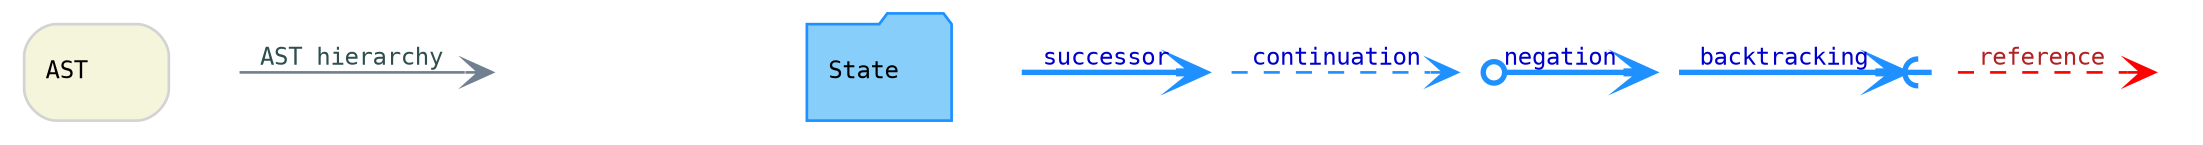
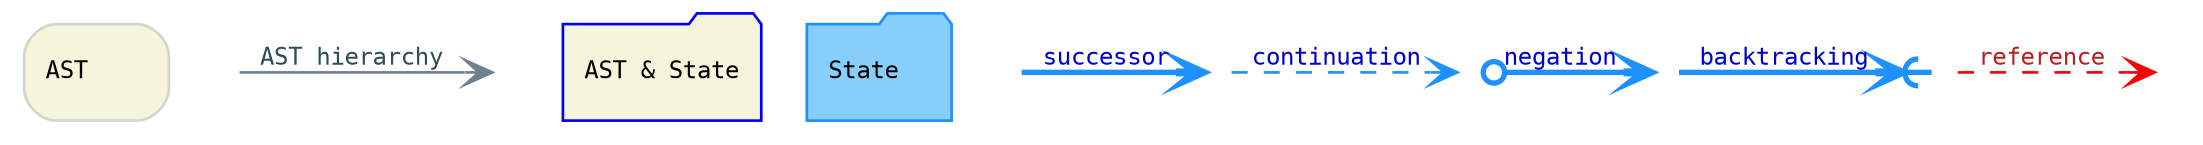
node "AST & State": added
